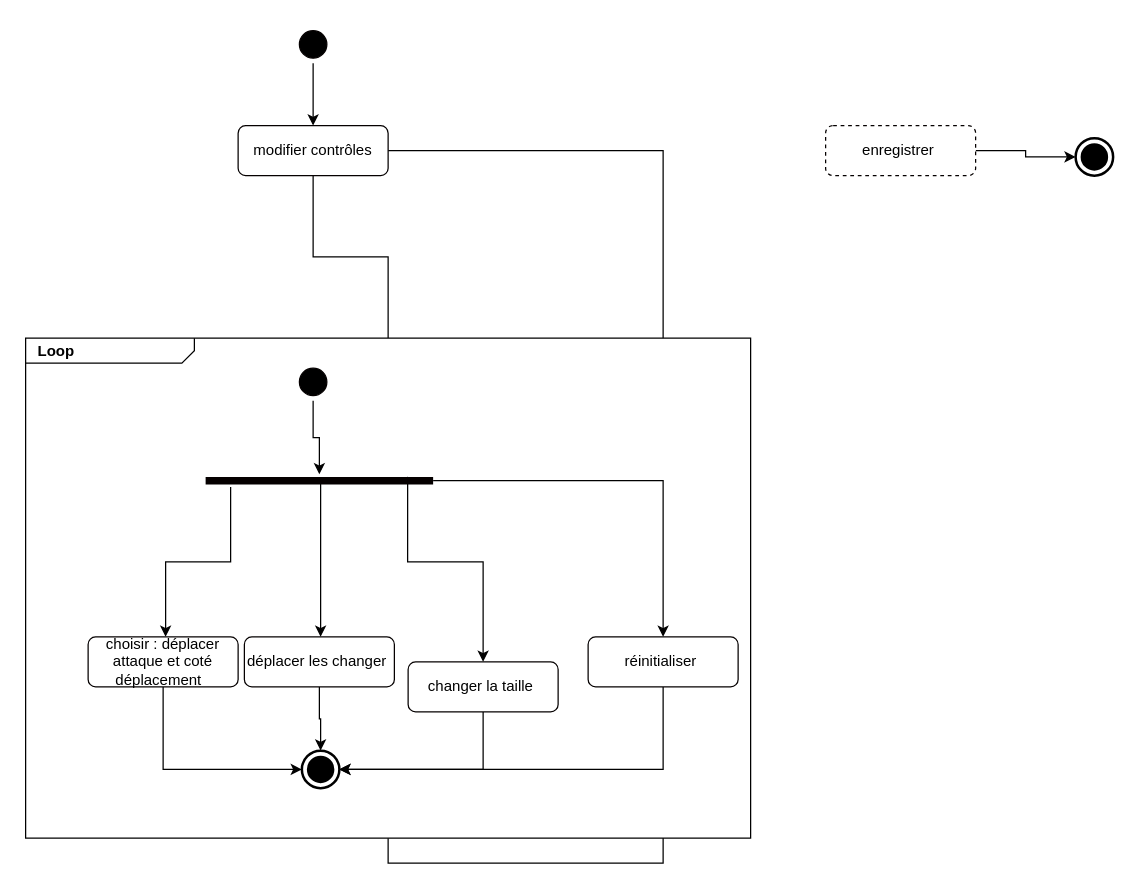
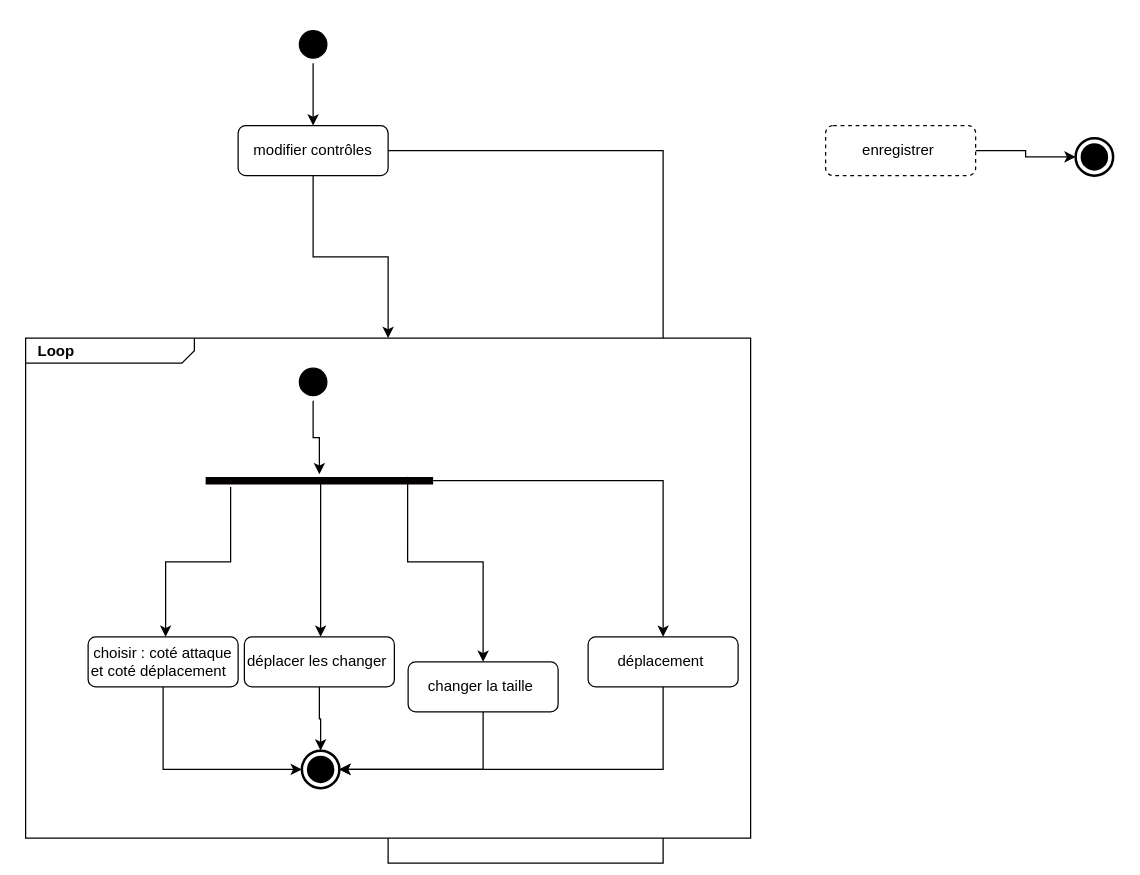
edge "modifier contrôles" -- "Loop": arrowhead none -> classic
node "choisir : déplacer attaque et coté déplacement": label "choisir : déplacer attaque et coté déplacement" -> "choisir : coté attaque et coté déplacement"
node "réinitialiser": label "réinitialiser" -> "déplacement"
